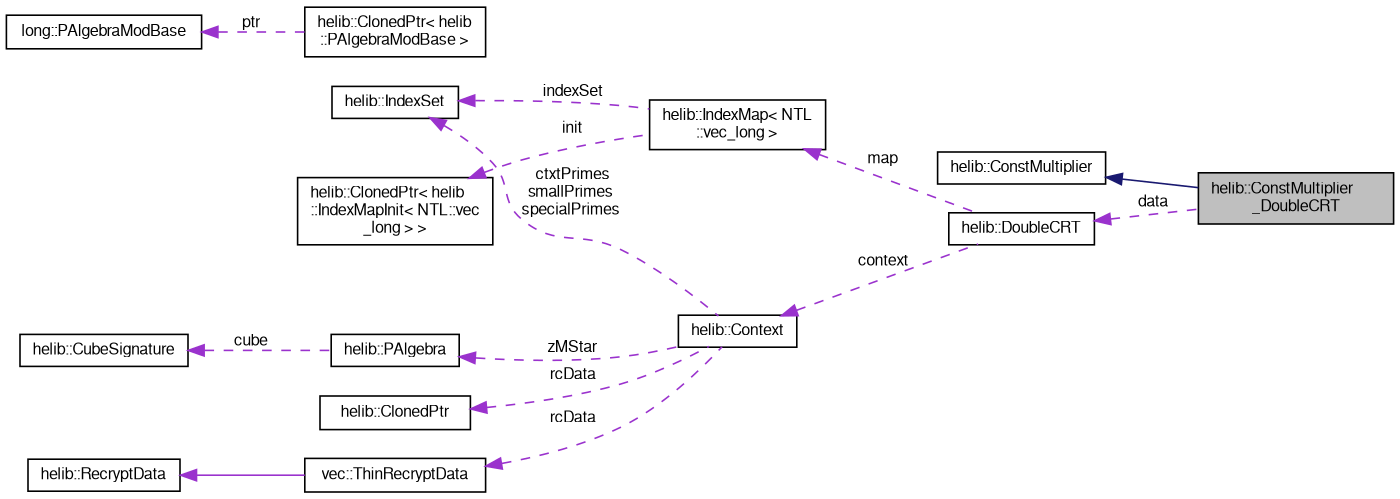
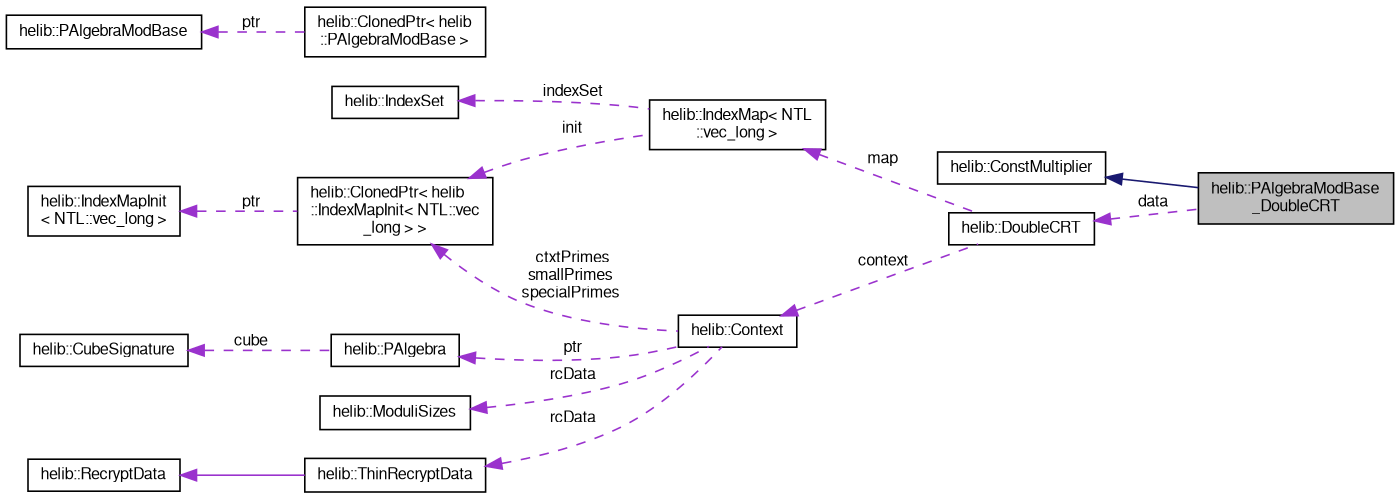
node "long::PAlgebraModBase": label "long::PAlgebraModBase" -> "helib::PAlgebraModBase"
node "helib::ConstMultiplier _DoubleCRT": label "helib::ConstMultiplier _DoubleCRT" -> "helib::PAlgebraModBase _DoubleCRT"
node "helib::IndexMapInit < NTL::vec_long >": added
edge "helib::Context" -> "helib::IndexSet": now "helib::Context" -> "helib::ClonedPtr< helib ::IndexMapInit< NTL::vec _long > >"
edge "helib::Context" -> "helib::PAlgebra": label " zMStar" -> " ptr"
node "helib::ClonedPtr": label "helib::ClonedPtr" -> "helib::ModuliSizes"
node "vec::ThinRecryptData": label "vec::ThinRecryptData" -> "helib::ThinRecryptData"
